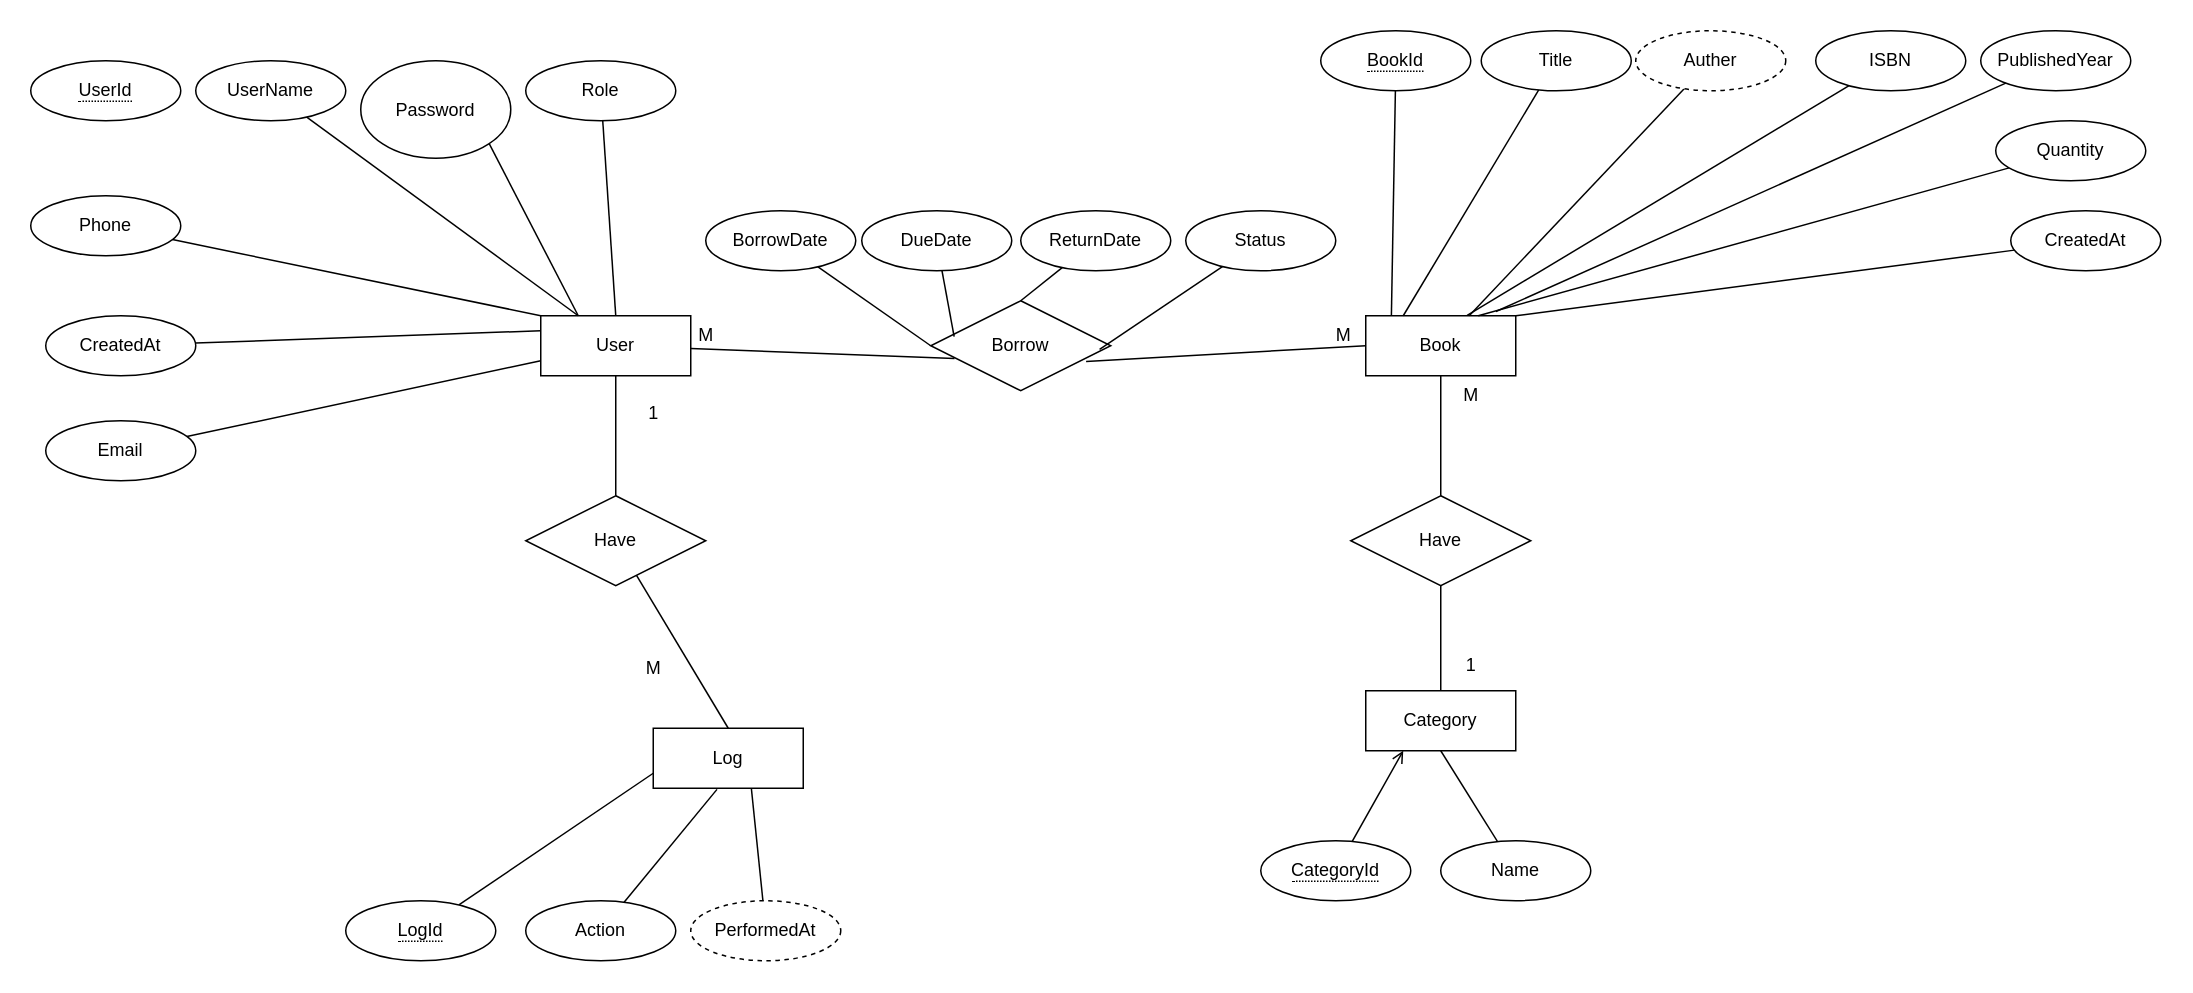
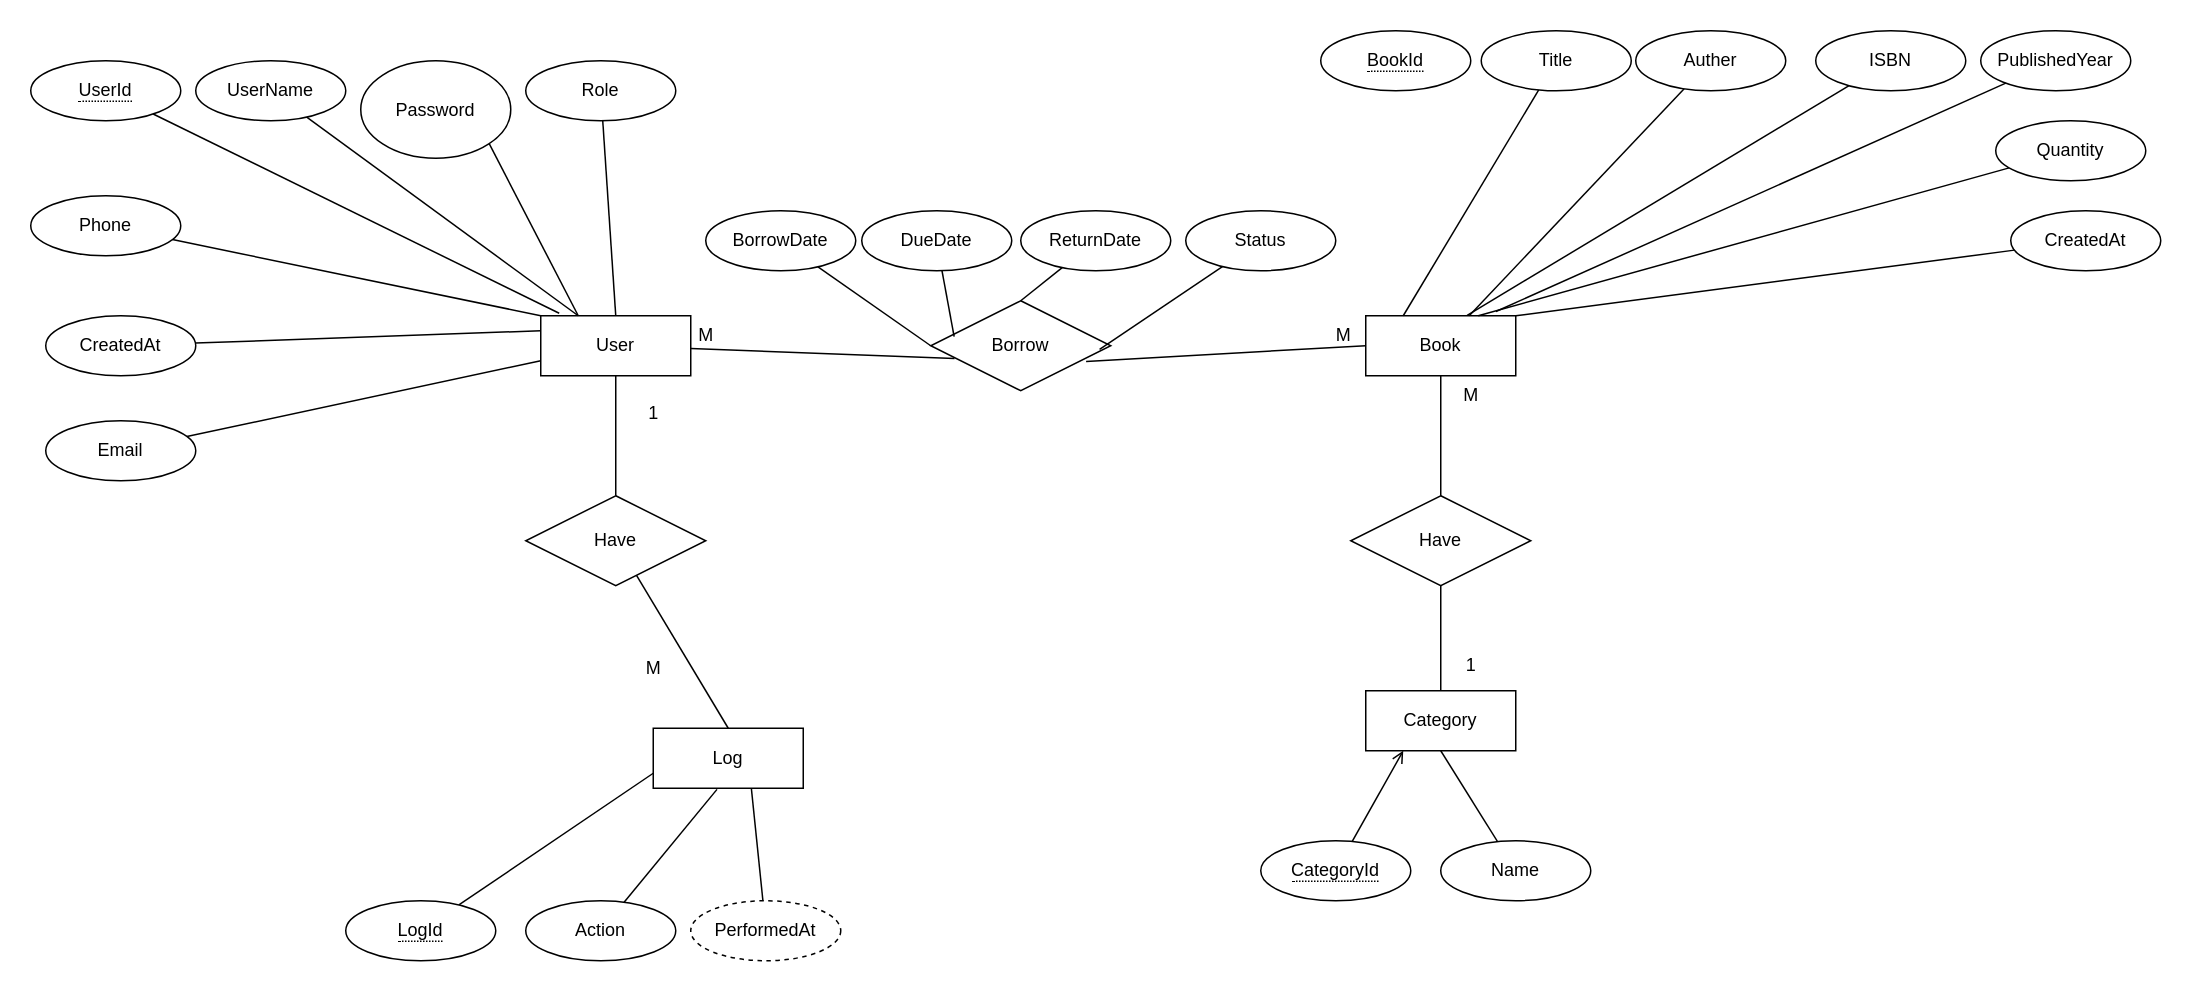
node "Auther": style dashed -> solid
edge "BookId" -- "Book": removed
edge "UserId" -- "User": added
